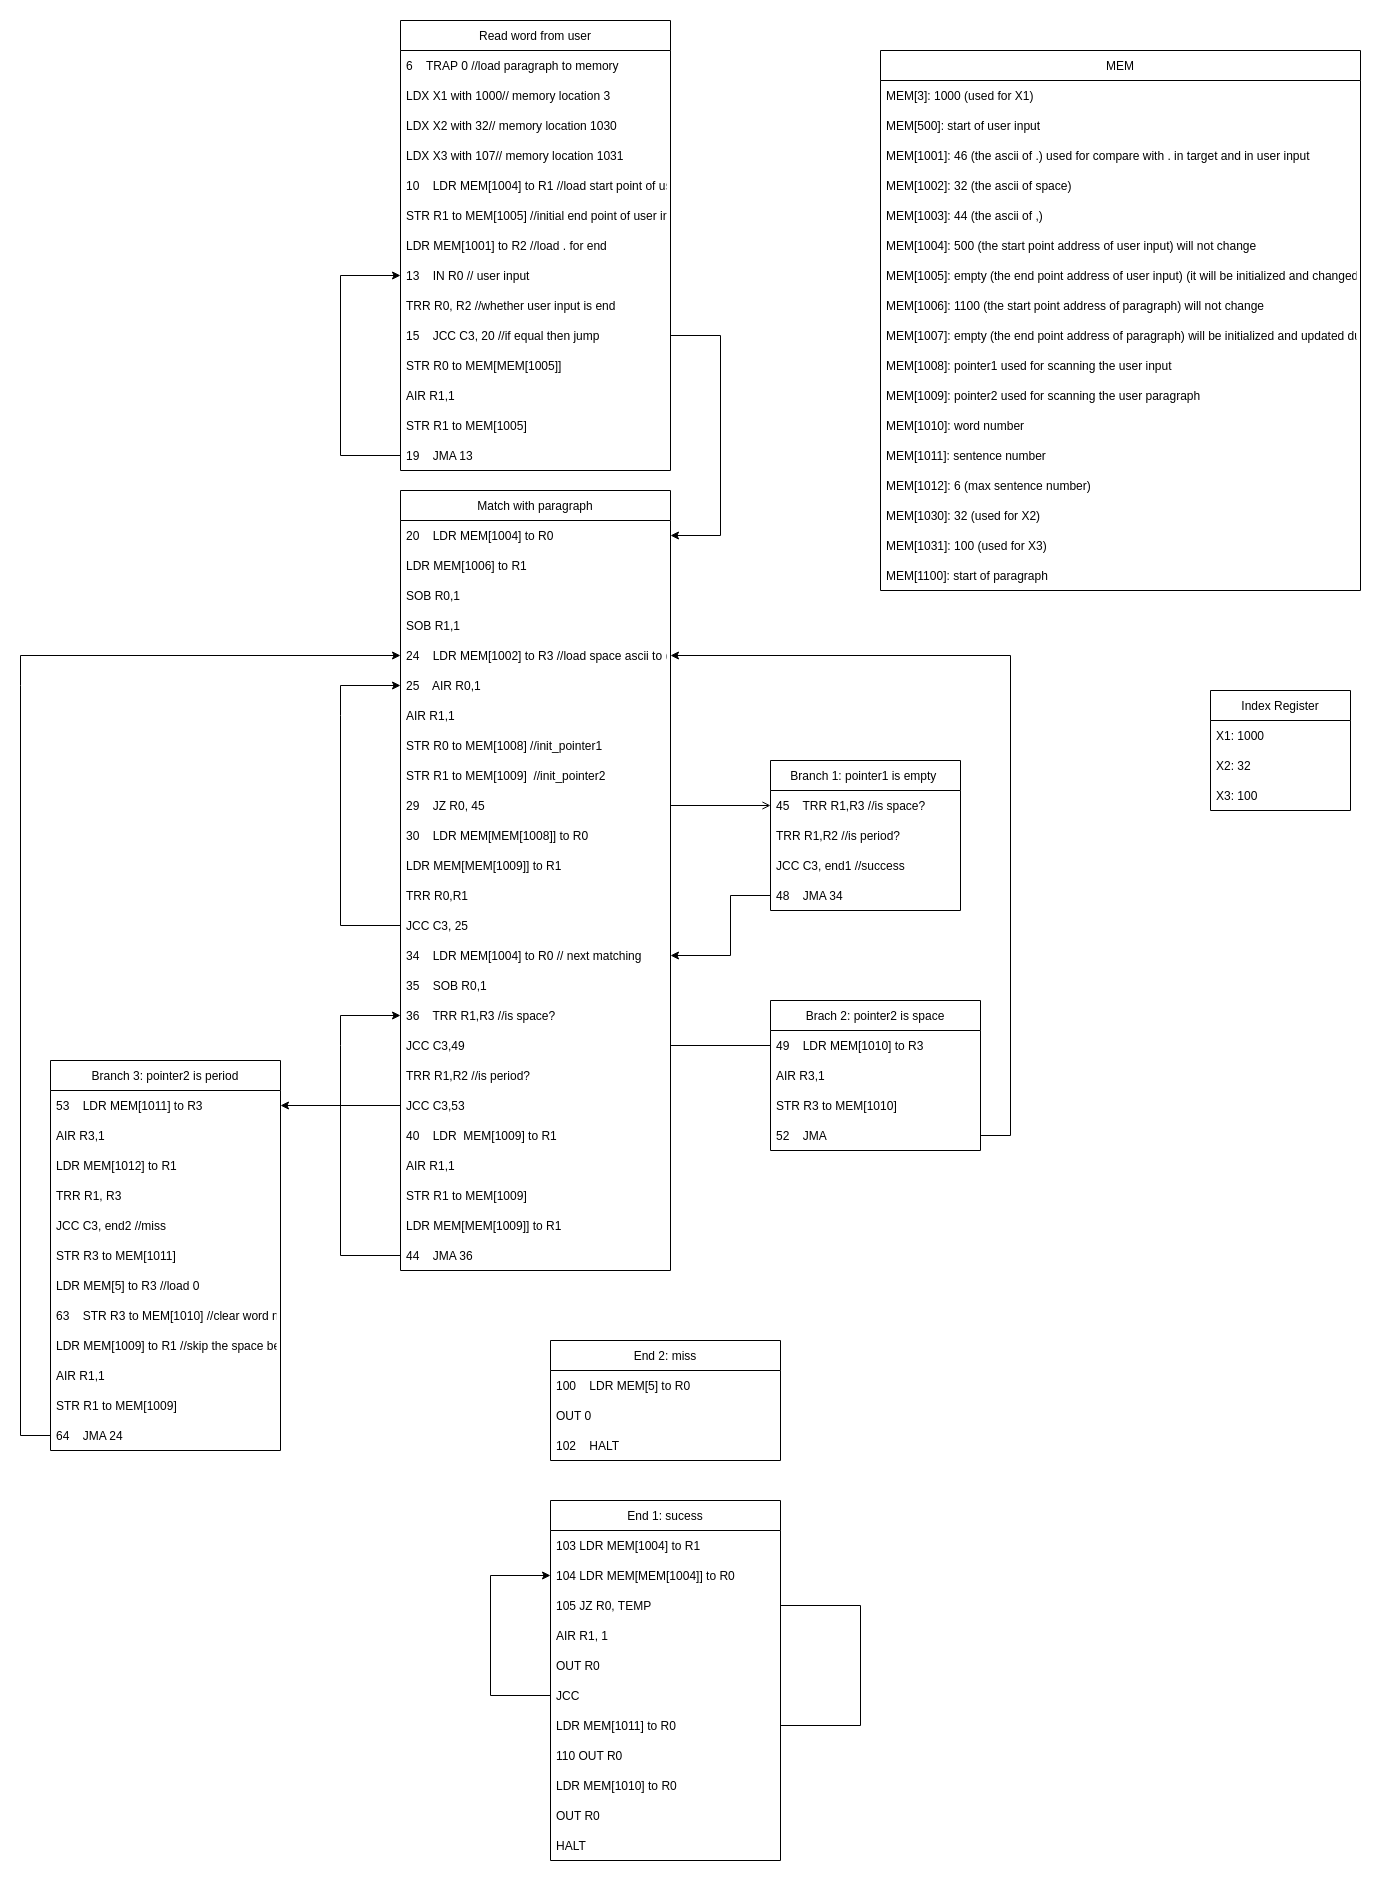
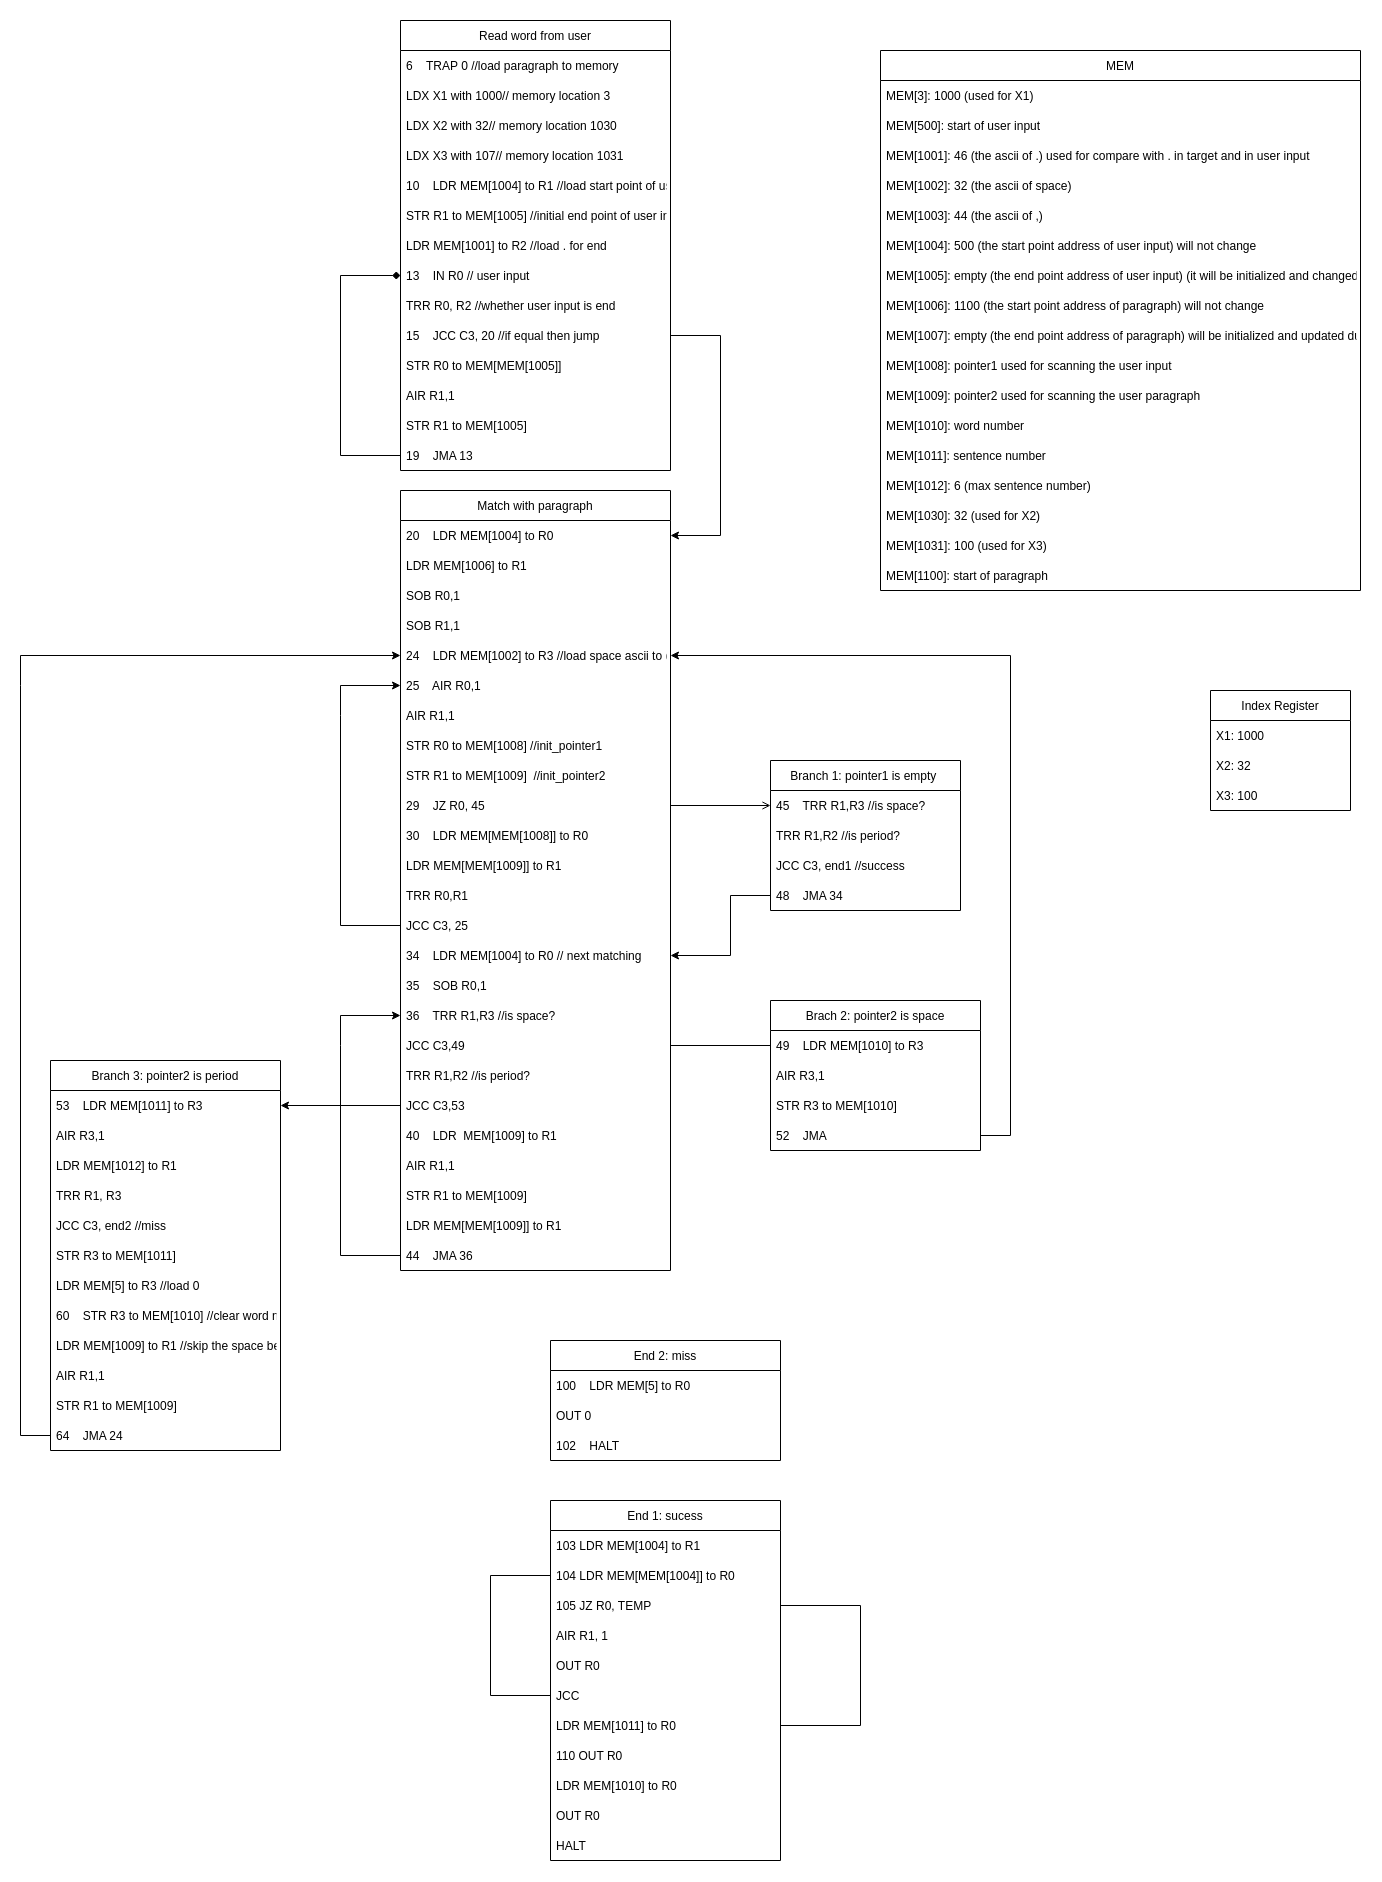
edge "19 JMA 13" -> "13 IN R0 // user input": arrowhead classic -> diamond
node "63 STR R3 to MEM[1010] //clear word num": label "63 STR R3 to MEM[1010] //clear word num" -> "60 STR R3 to MEM[1010] //clear word num"
edge "JCC" -> "104 LDR MEM[MEM[1004]] to R0": arrowhead classic -> none
